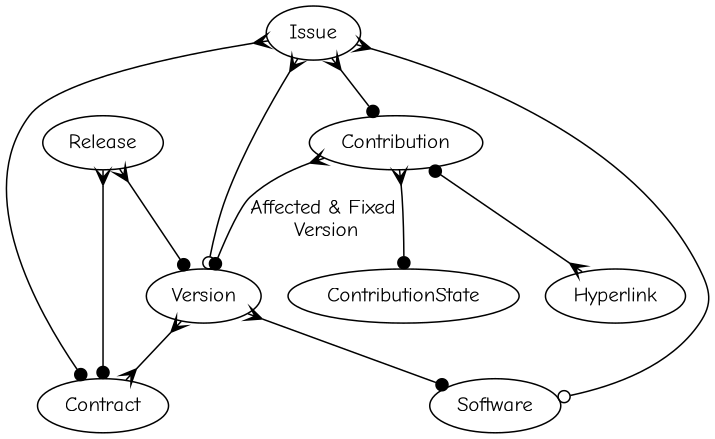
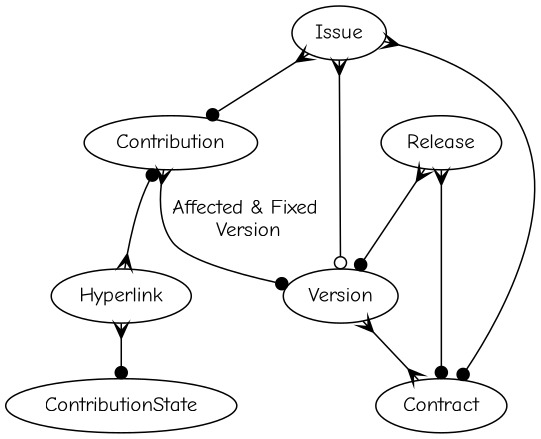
edge "Contribution" -- "ContributionState": now "Hyperlink" -- "ContributionState"
node "Software": removed
